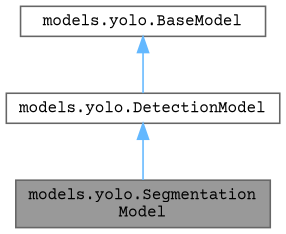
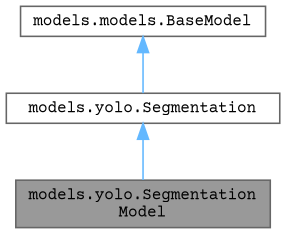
node "models.yolo.BaseModel": label "models.yolo.BaseModel" -> "models.models.BaseModel"
node "models.yolo.DetectionModel": label "models.yolo.DetectionModel" -> "models.yolo.Segmentation"
